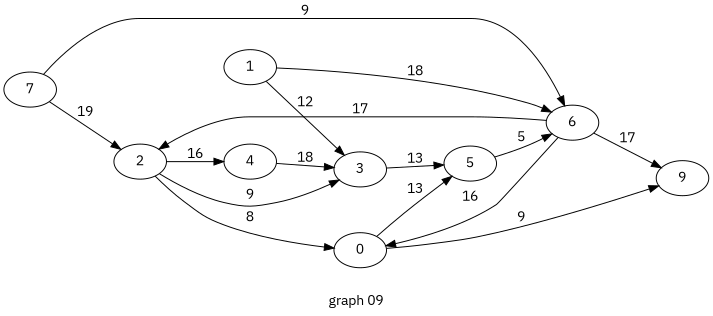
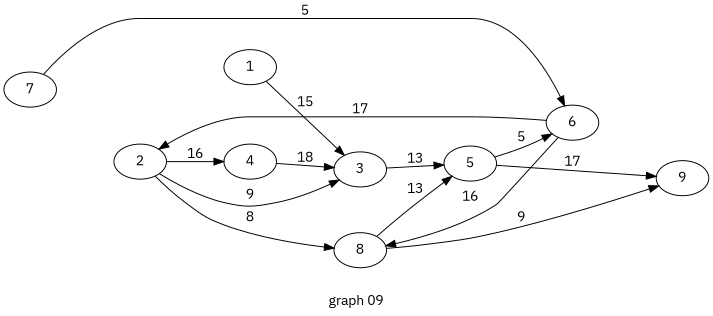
edge "7" -> "6": label " 9 " -> " 5 "
edge "1" -> "6": removed, label "18"
edge "1" -> "3": label " 12 " -> " 15 "
edge "7" -> "2": removed, label "19"
edge "6" -> "9": now "5" -> "9"
node "0": label "0" -> "8"
